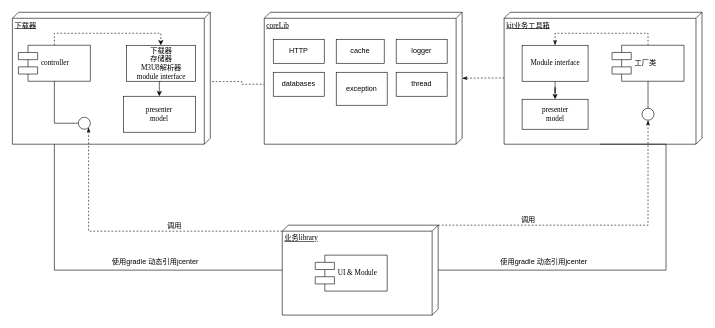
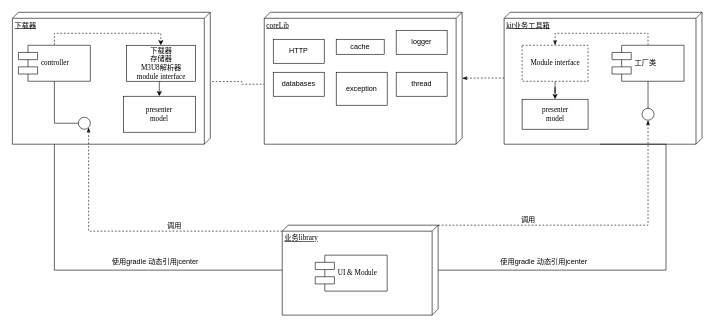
node "cache": size 48x24 -> 48x15
node "logger": moved (422, 51) -> (422, 42)
node "Module interface": style solid -> dashed
